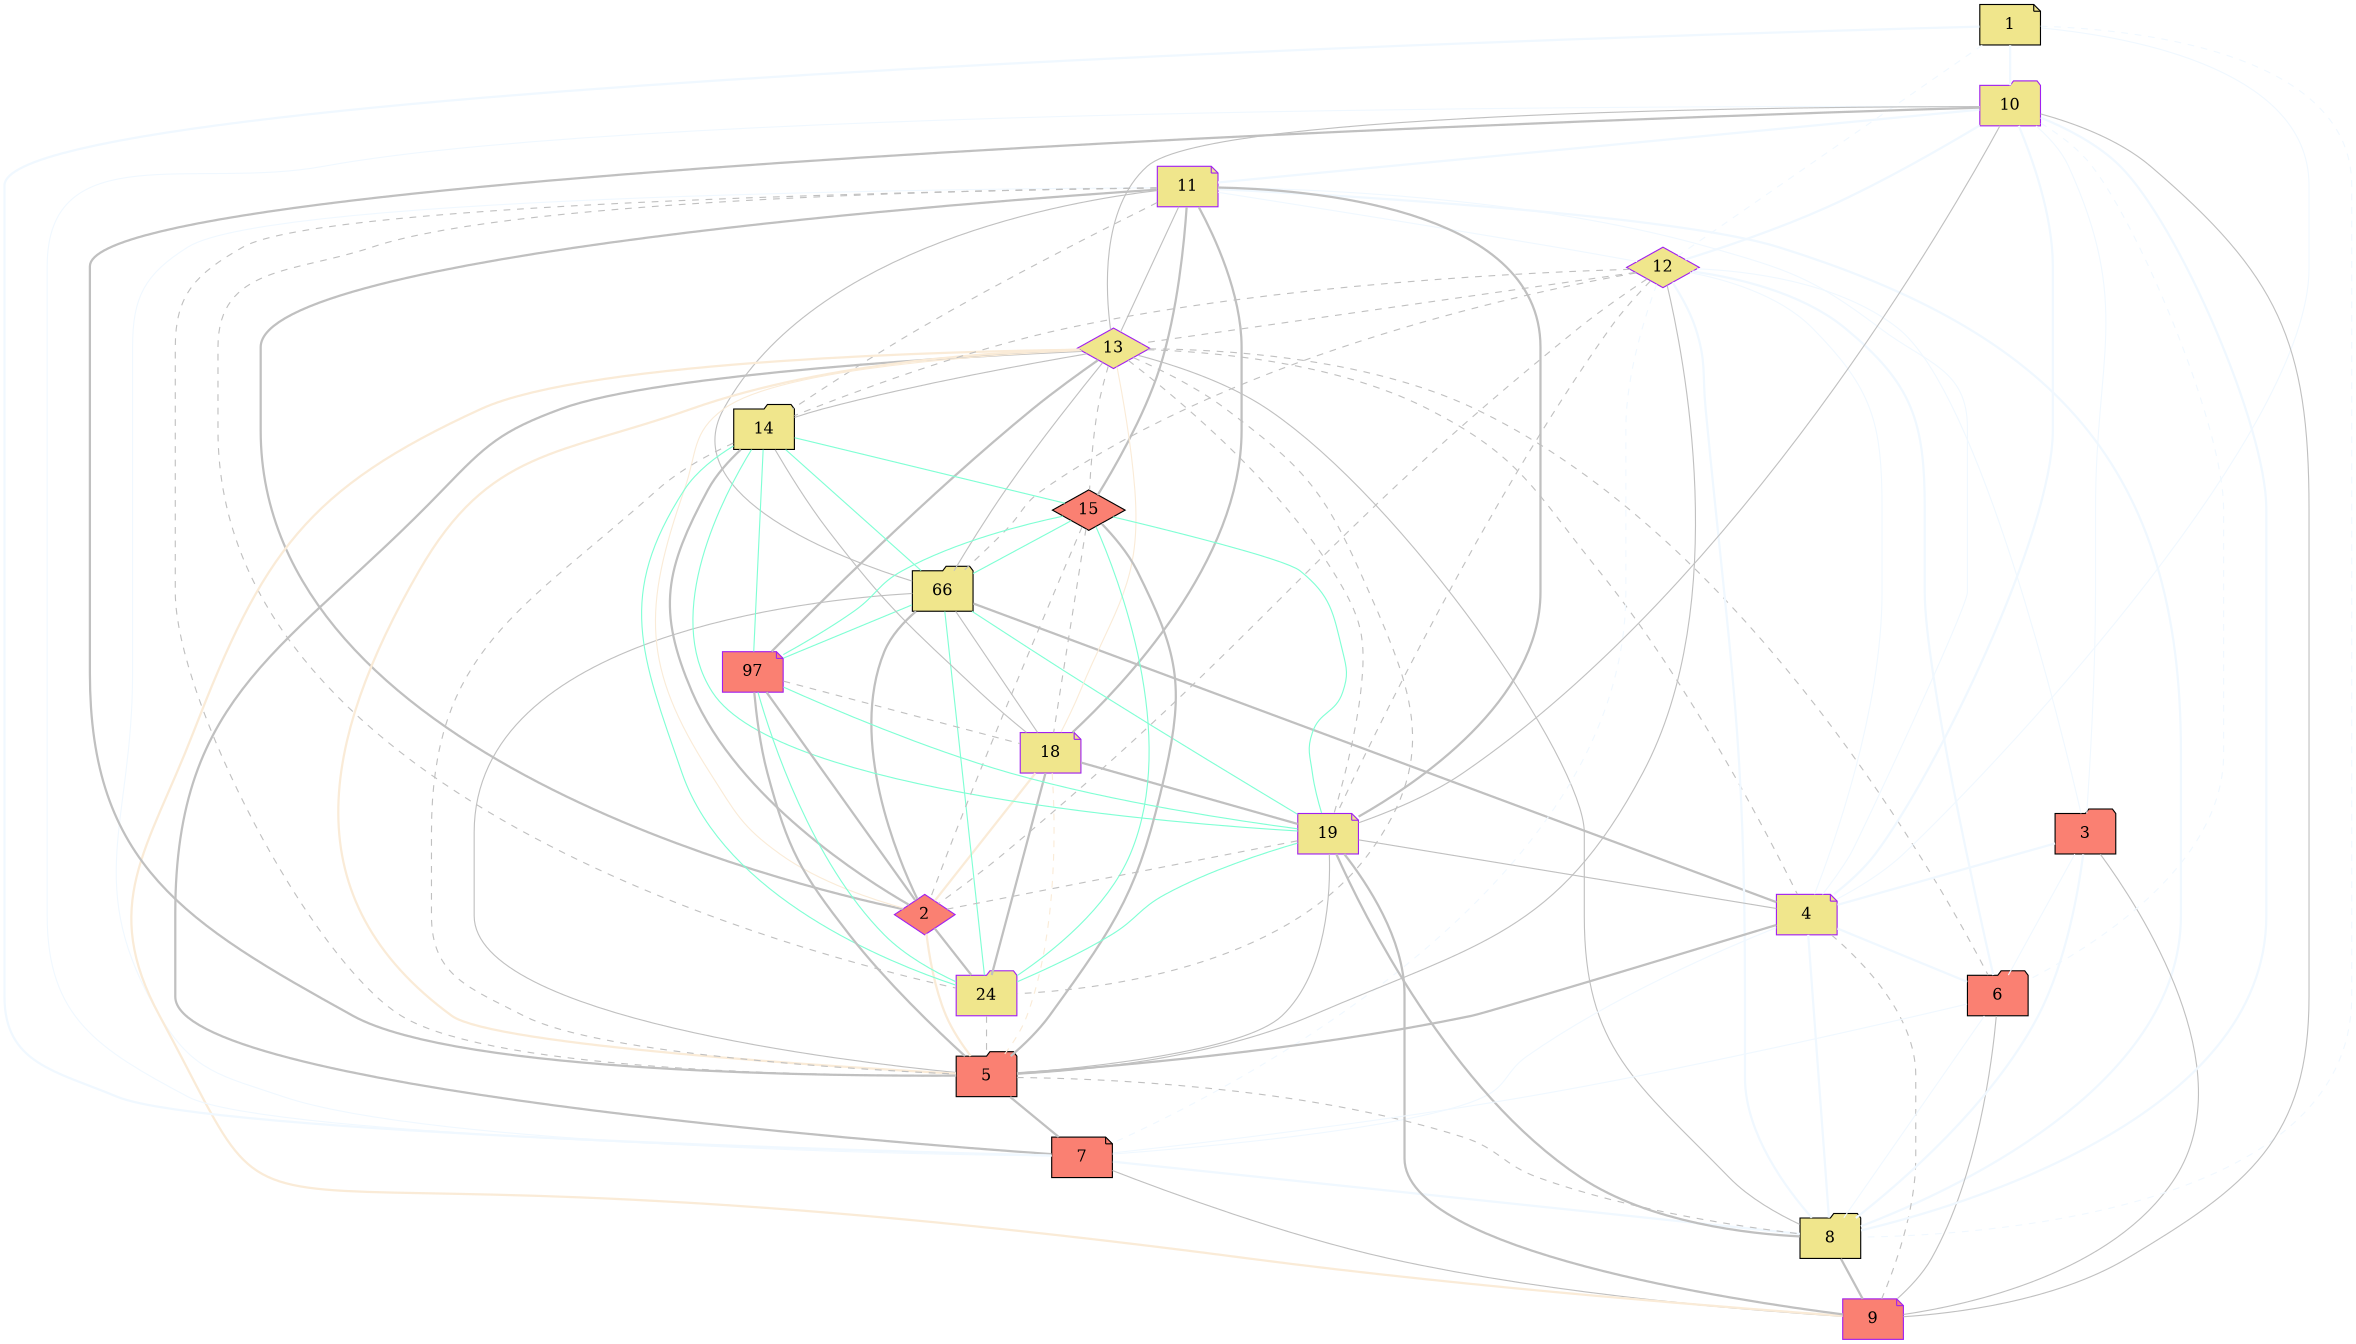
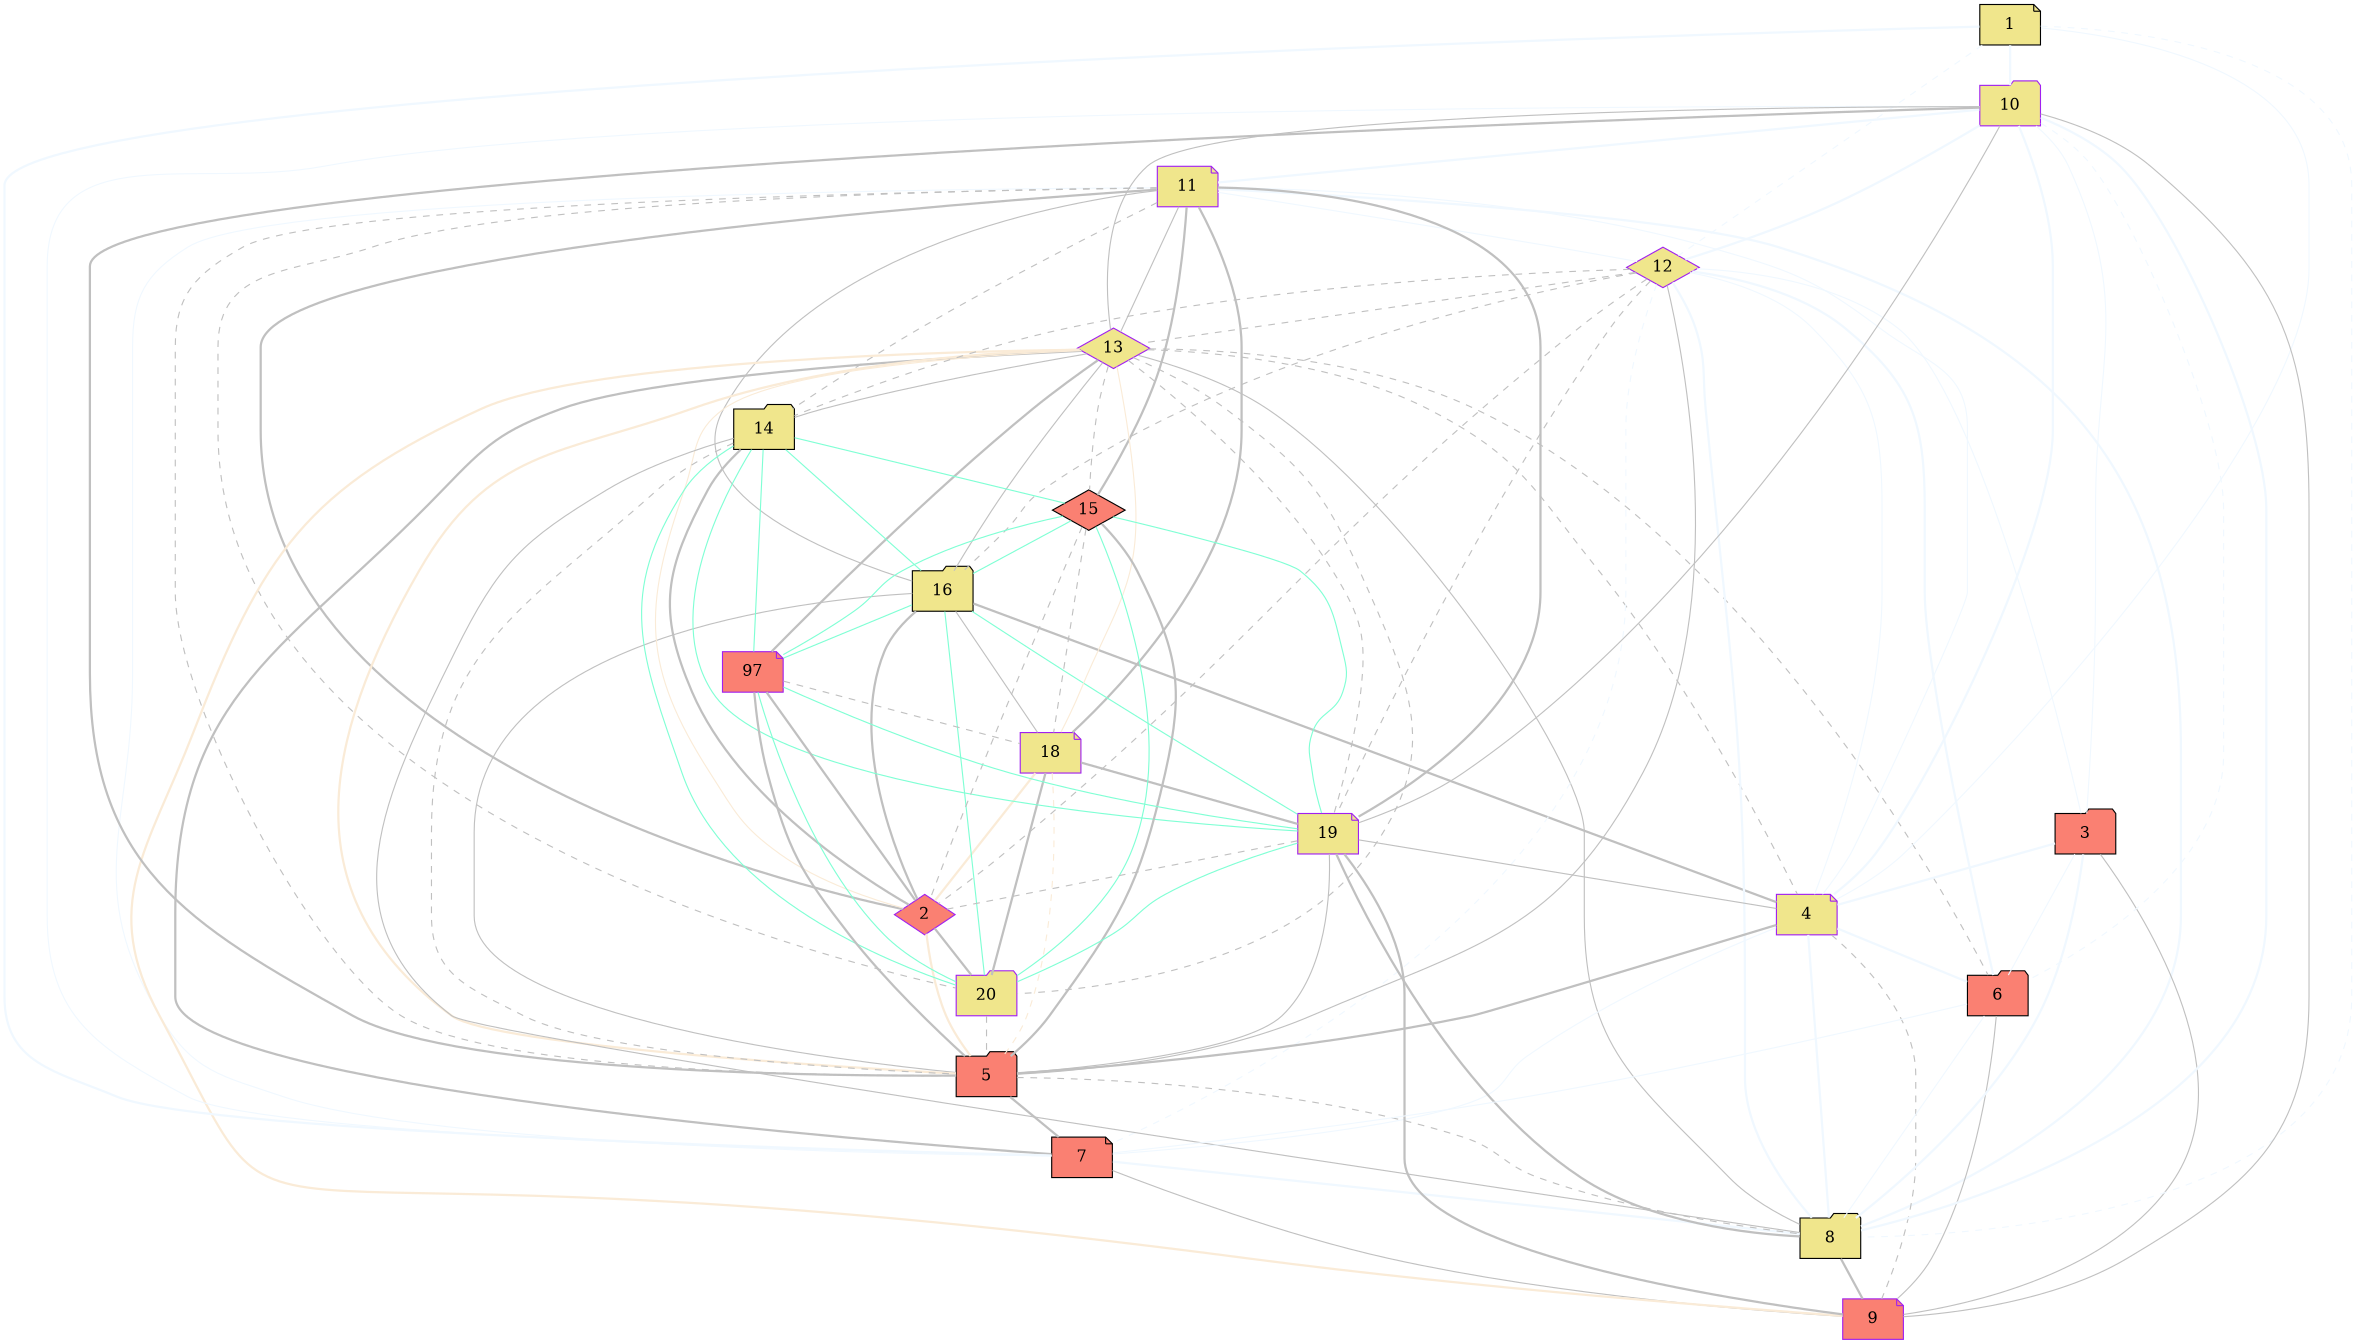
node "66": label "66" -> "16"
edge "14" -- "18": now "14" -- "8"
node "24": label "24" -> "20"
